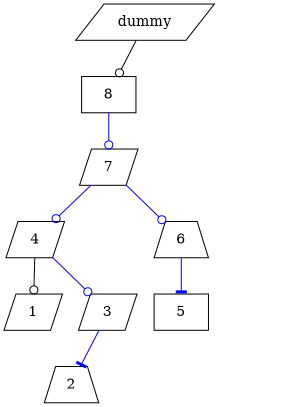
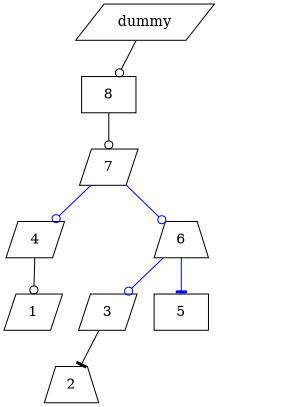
edge "8" -> "7": color blue -> black
edge "4" -> "3": now "6" -> "3"
edge "3" -> "2": color blue -> black
